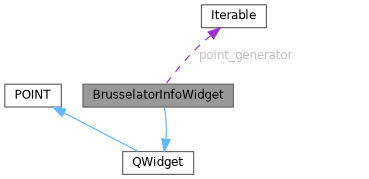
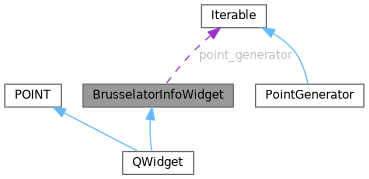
node "PointGenerator": added
edge "BrusselatorInfoWidget" -> "QWidget": reversed
